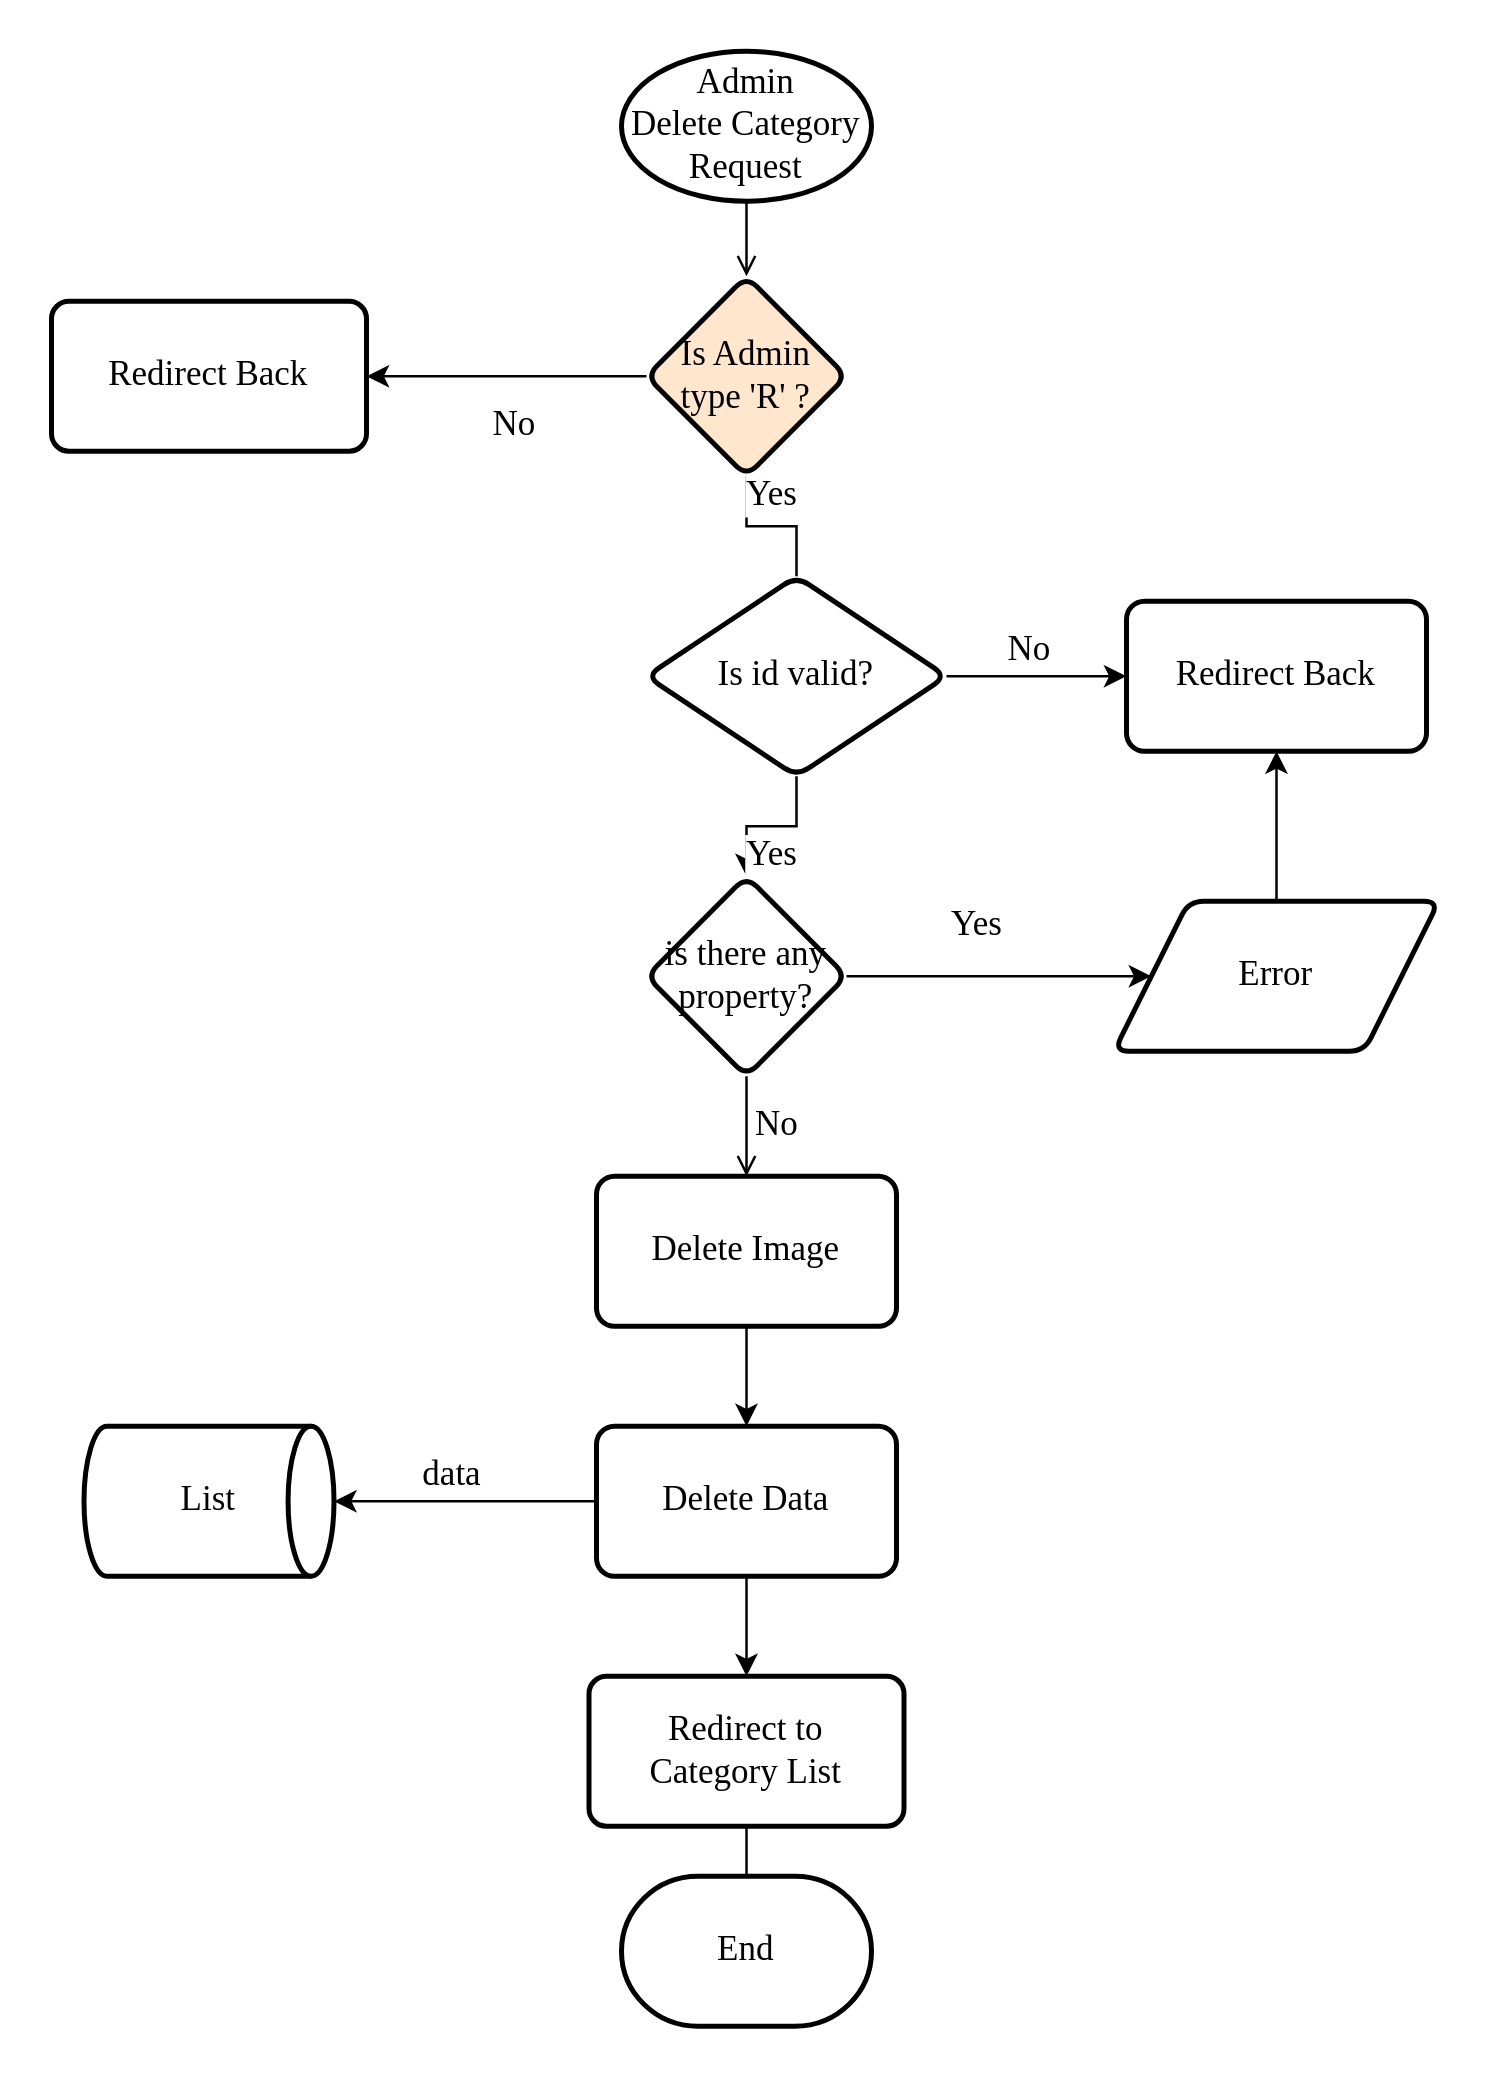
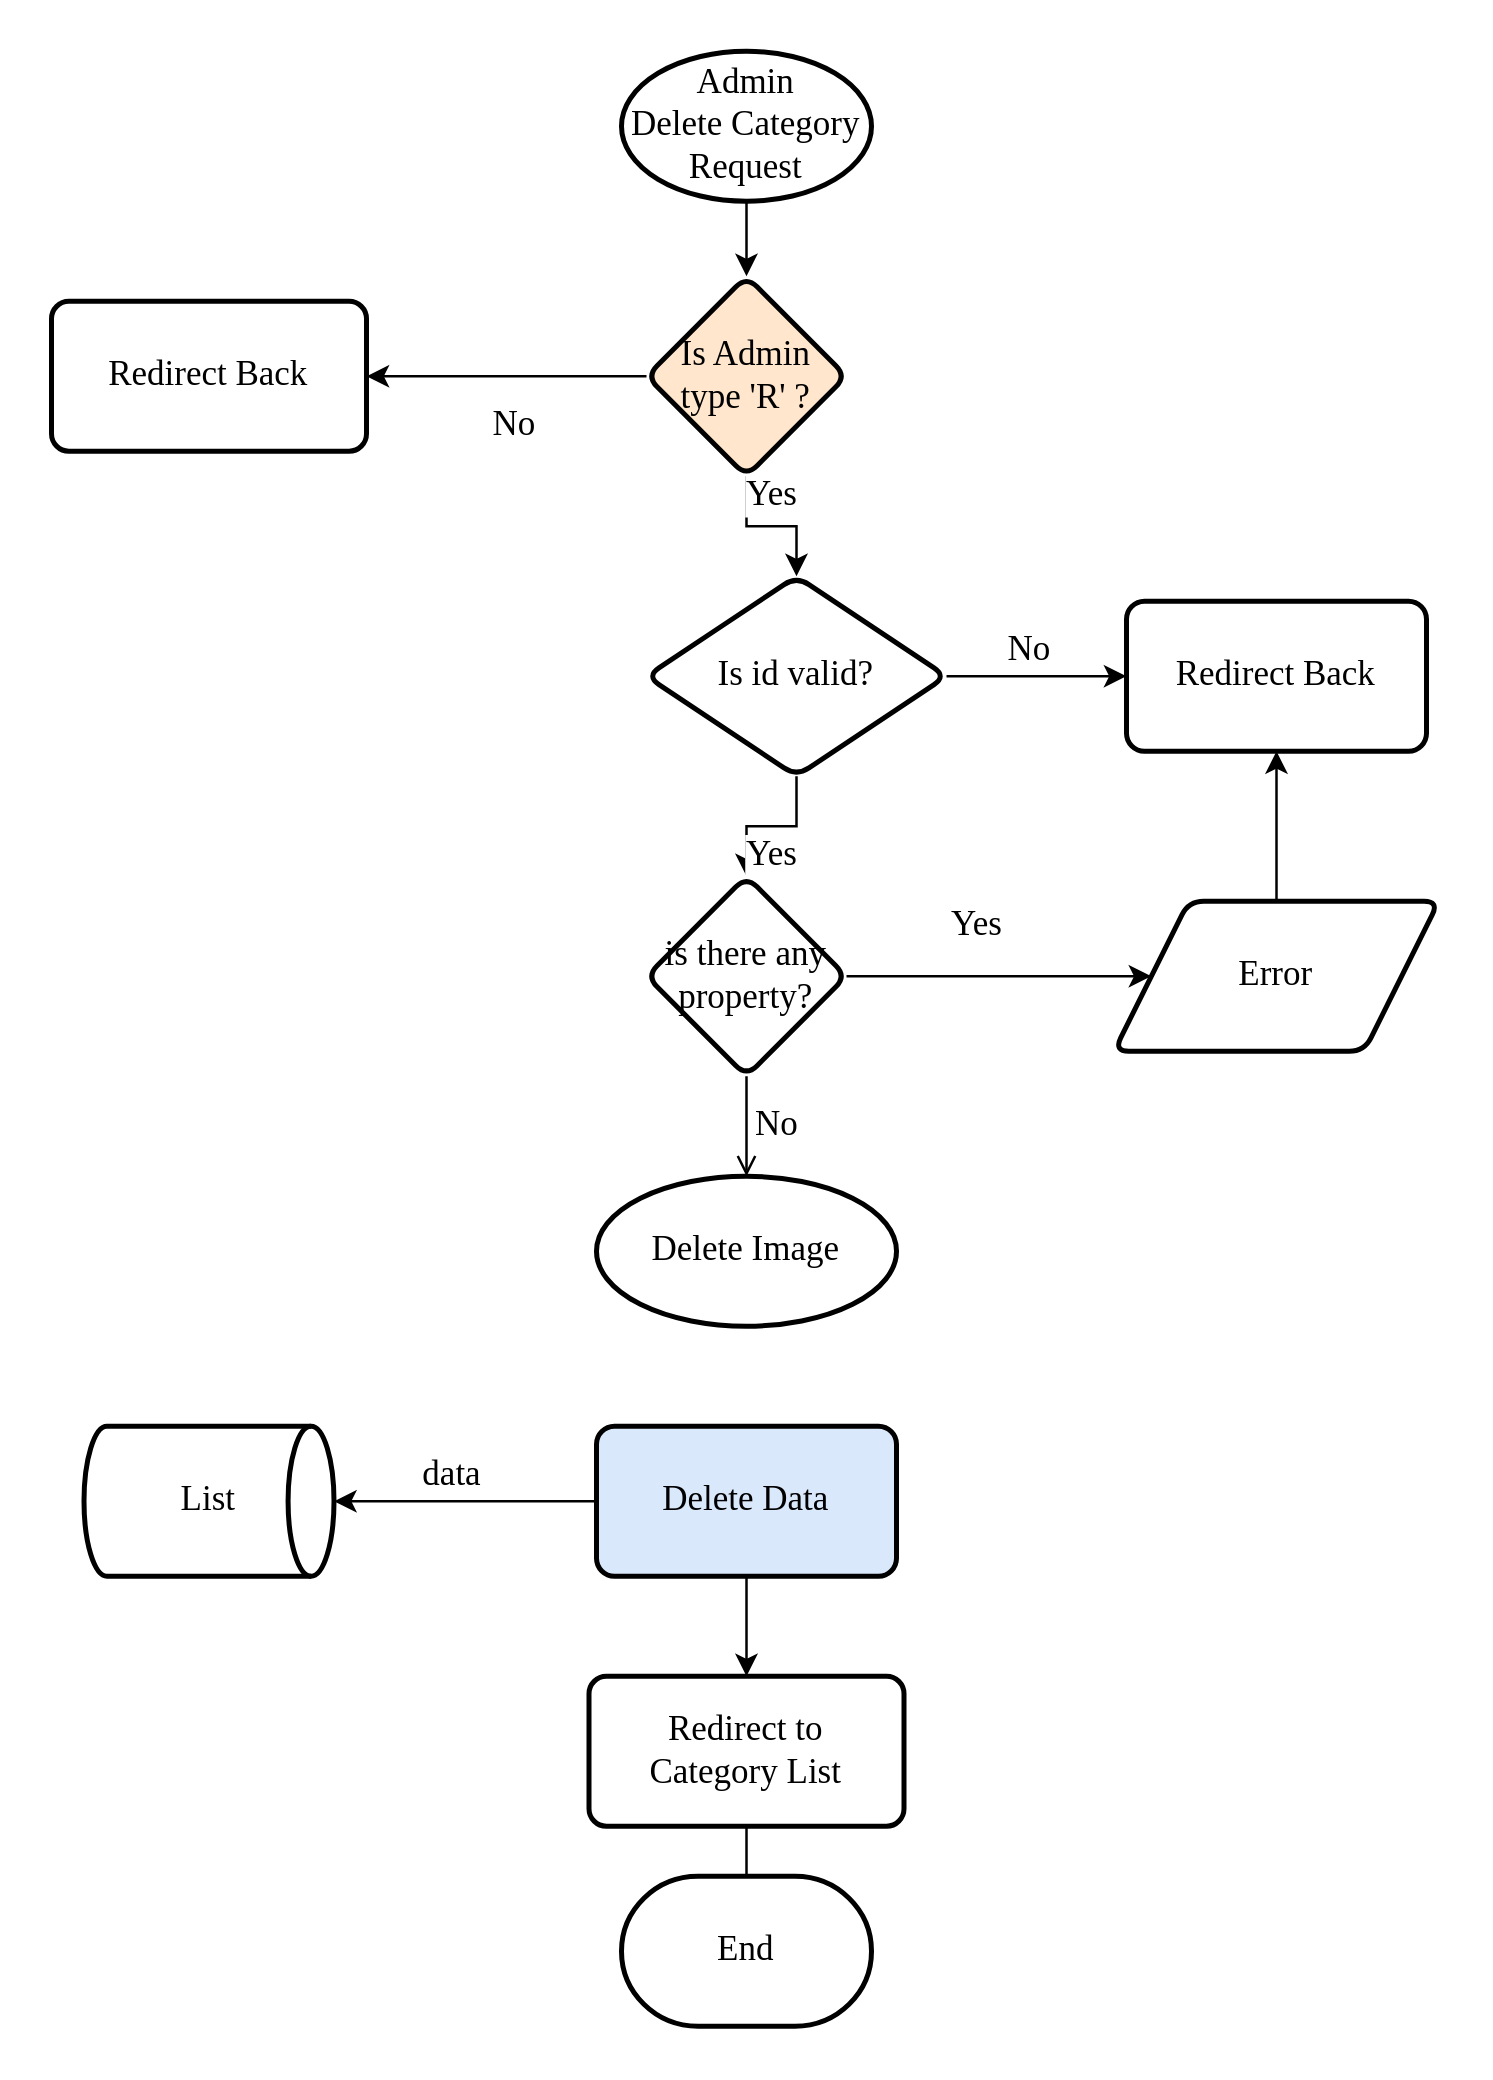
edge "Admin Delete Category Request" -> "Is Admin type 'R' ?": arrowhead open -> classic
edge "Is Admin type 'R' ?" -- "Is id valid?": arrowhead none -> classic
node "Delete Image": shape rounded rectangle -> ellipse
edge "Delete Image" -> "Delete Data": removed
node "Delete Data": fillcolor #ffffff -> #dae8fc
